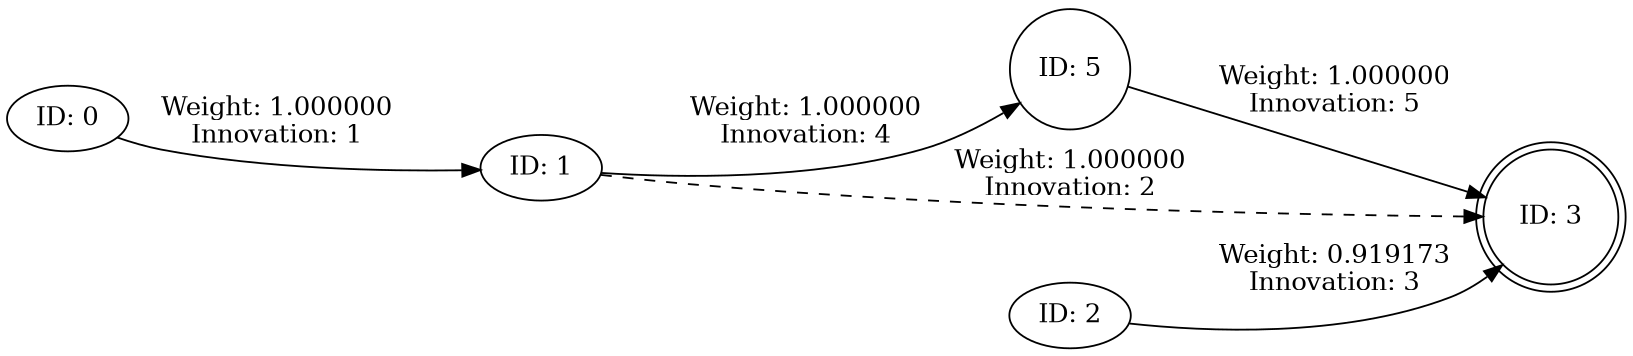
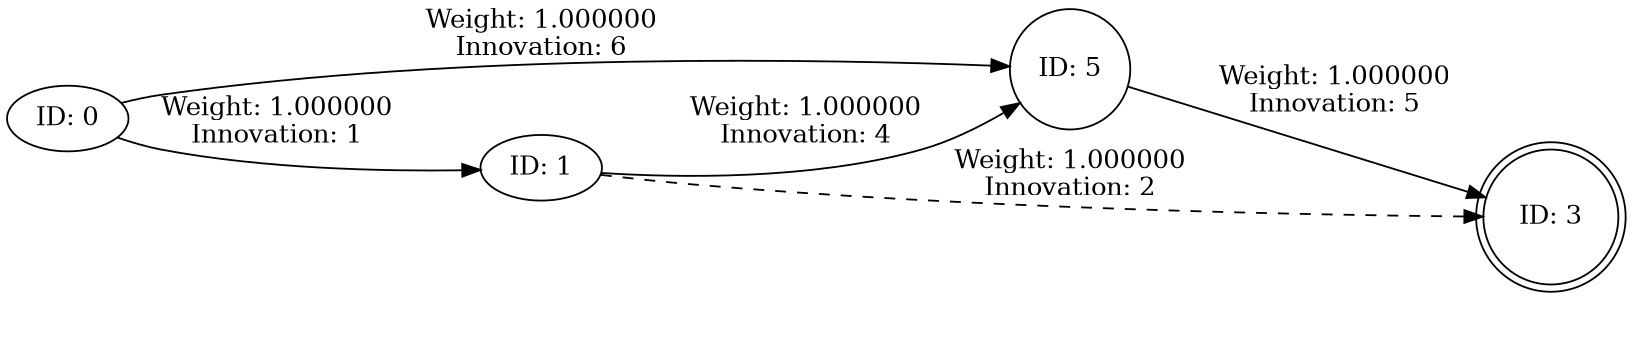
edge "ID: 0" -> "ID: 5": added, label "Weight: 1.000000 Innovation: 6"
node "ID: 2": removed
